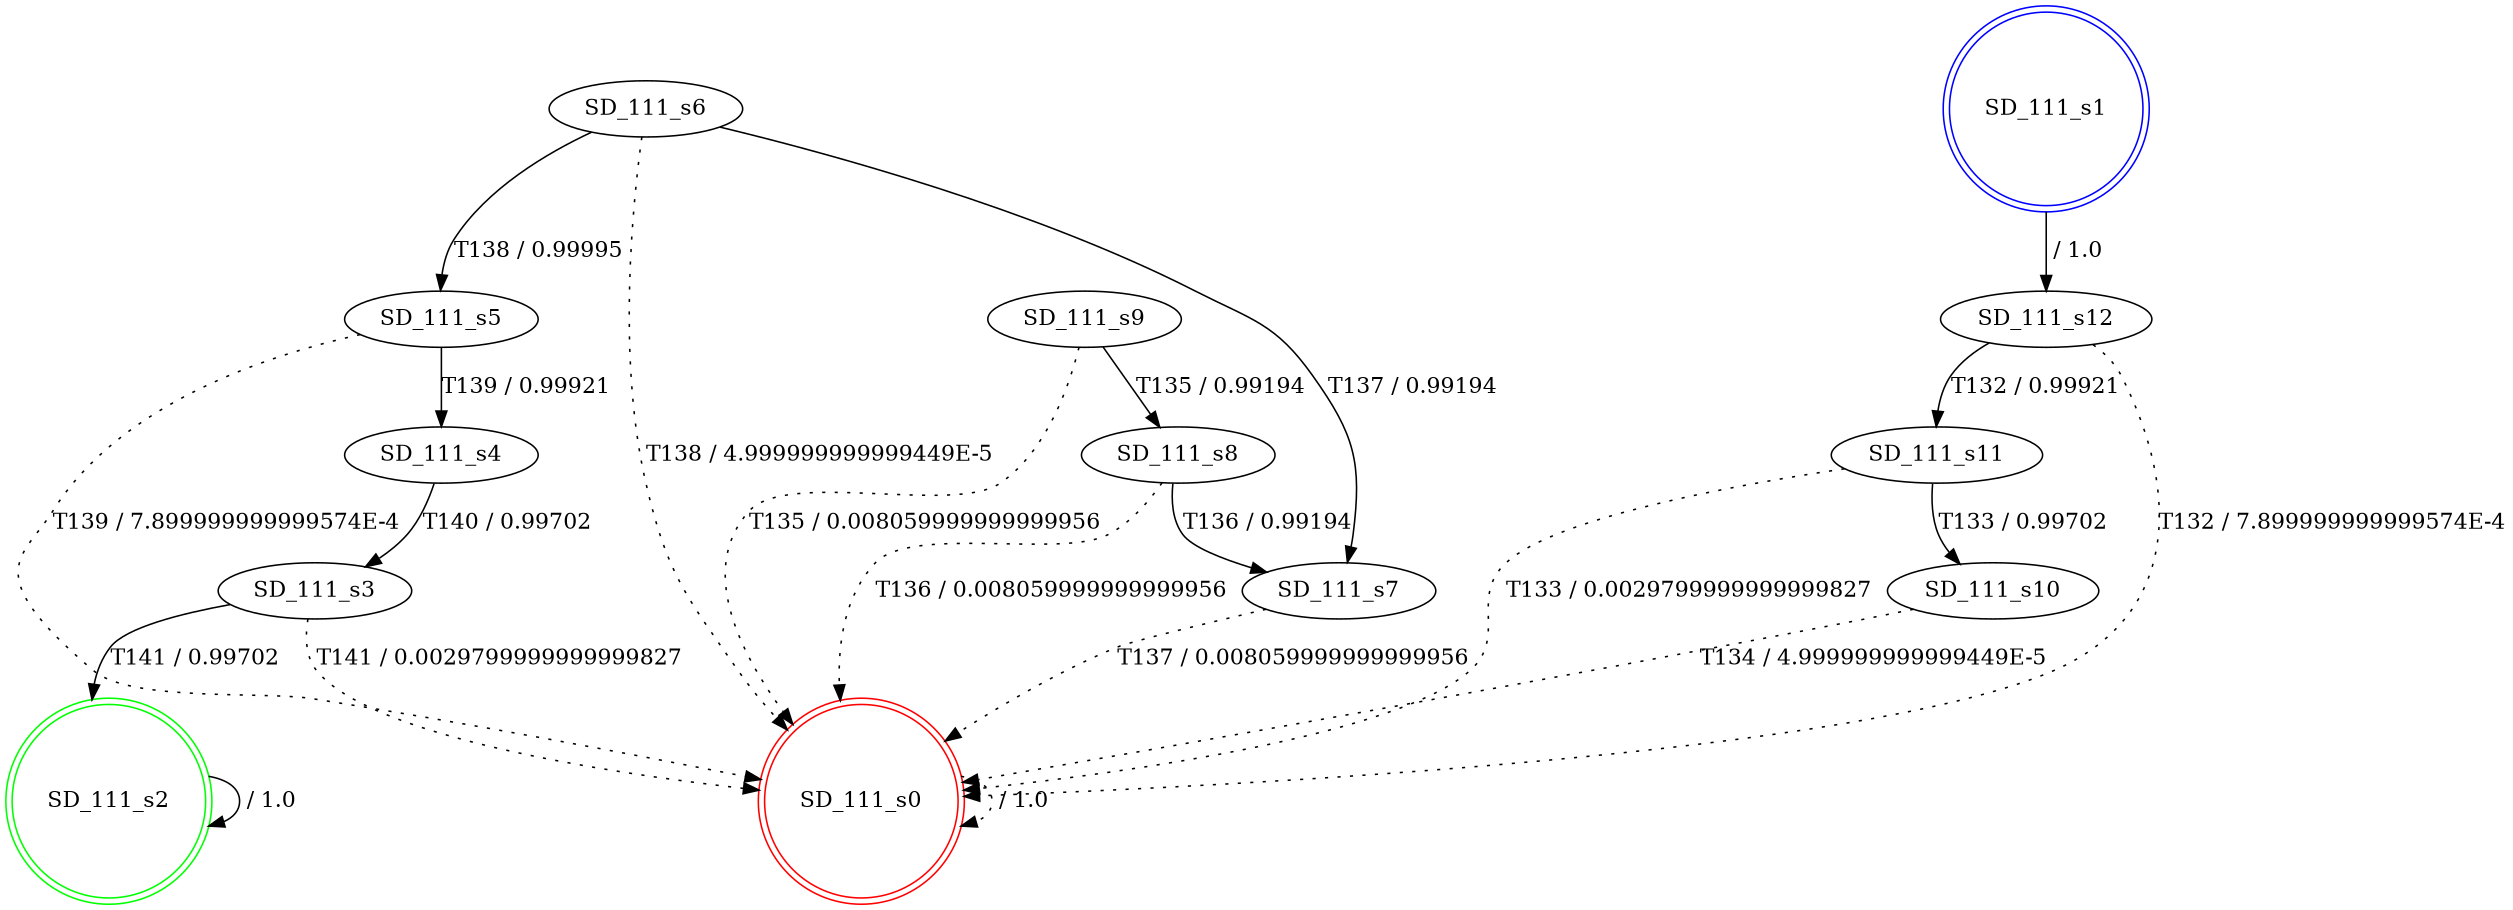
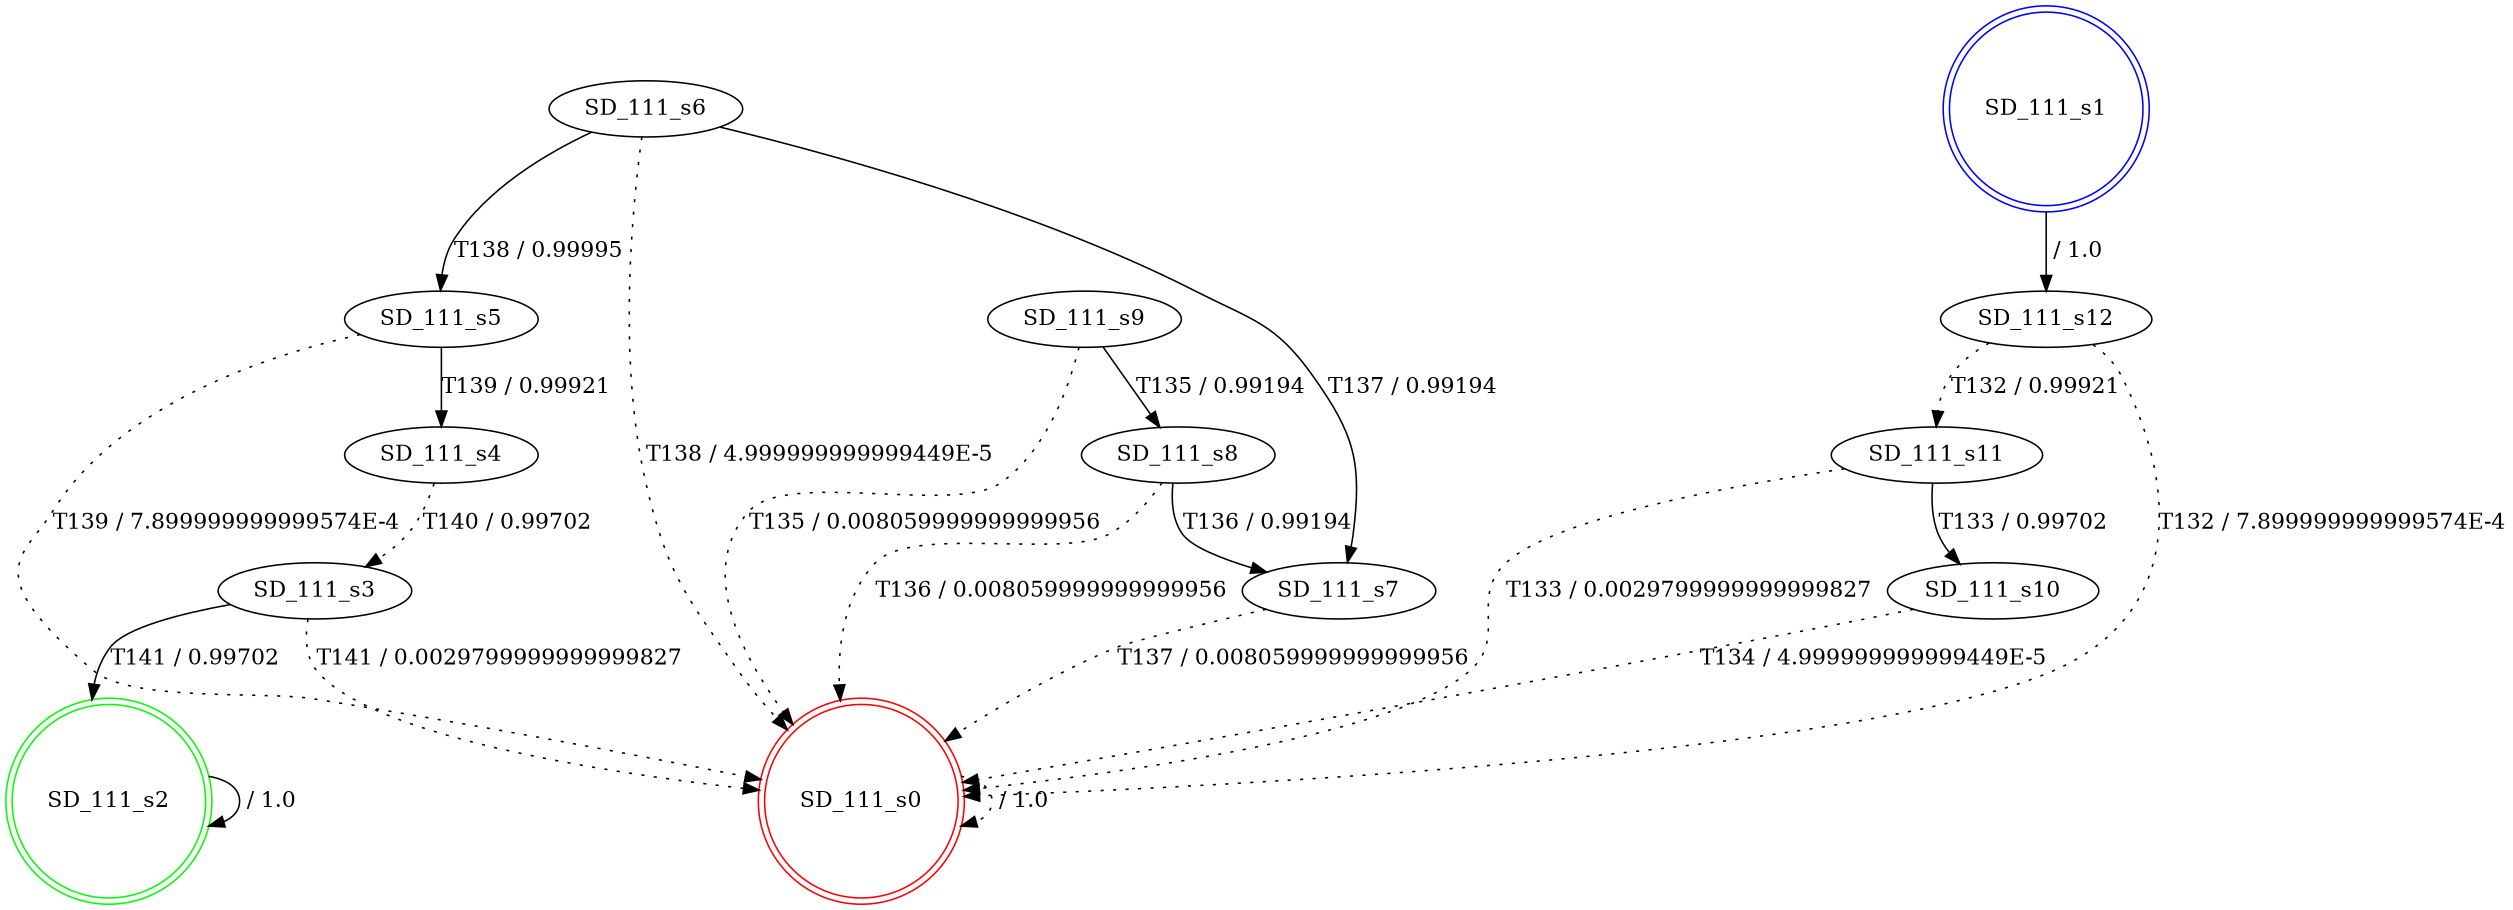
edge "SD_111_s12" -> "SD_111_s11": style solid -> dotted
edge "SD_111_s4" -> "SD_111_s3": style solid -> dotted
